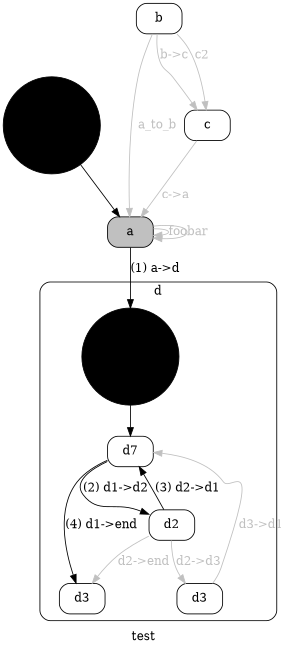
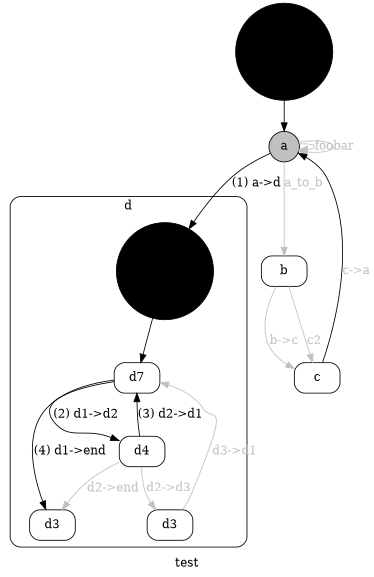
edge "b" -> "a": reversed
edge "c" -> "a": color gray -> black
node "a": shape box -> circle
node "d2": label "d2" -> "d4"
